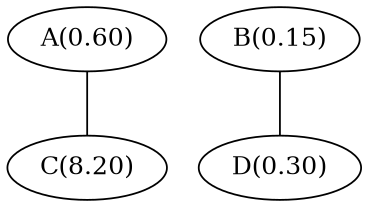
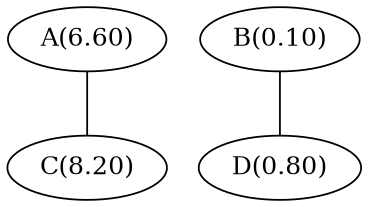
node "A(0.60)": label "A(0.60)" -> "A(6.60)"
node "B(0.15)": label "B(0.15)" -> "B(0.10)"
node "D(0.30)": label "D(0.30)" -> "D(0.80)"
